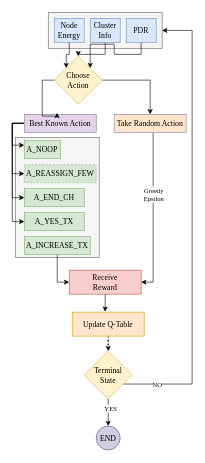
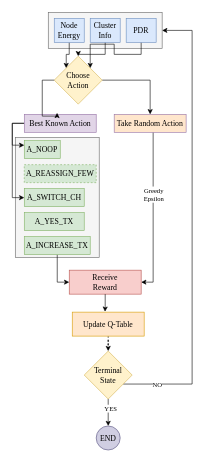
edge "Best Known Action" -> "A_REASSIGN_FEW": removed
node "A_END_CH": label "A_END_CH" -> "A_SWITCH_CH"
edge "Best Known Action" -> "A_YES_TX": removed
